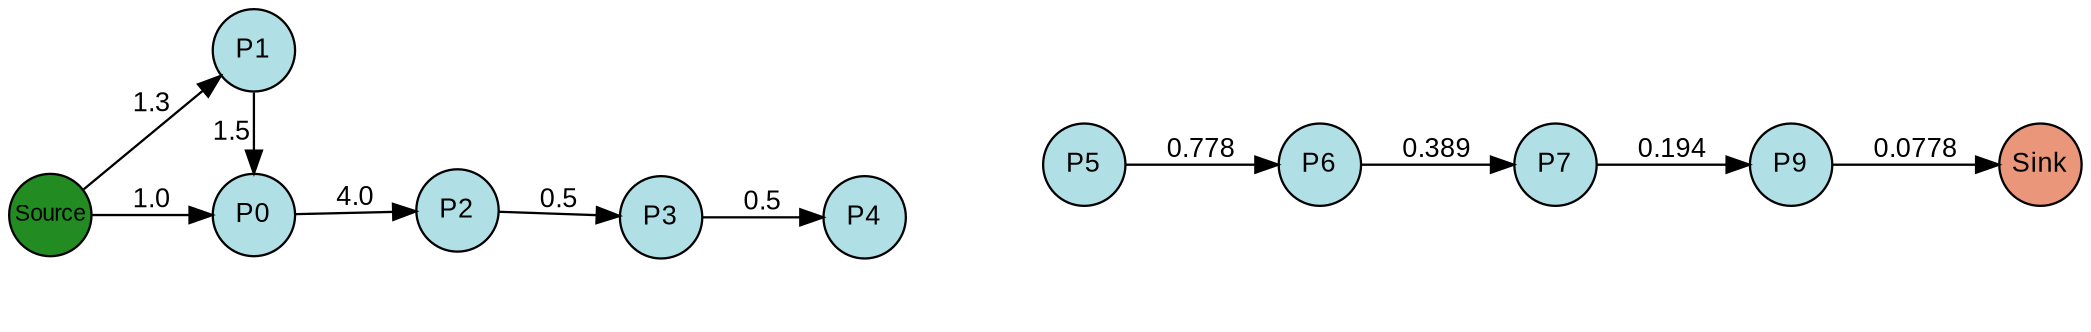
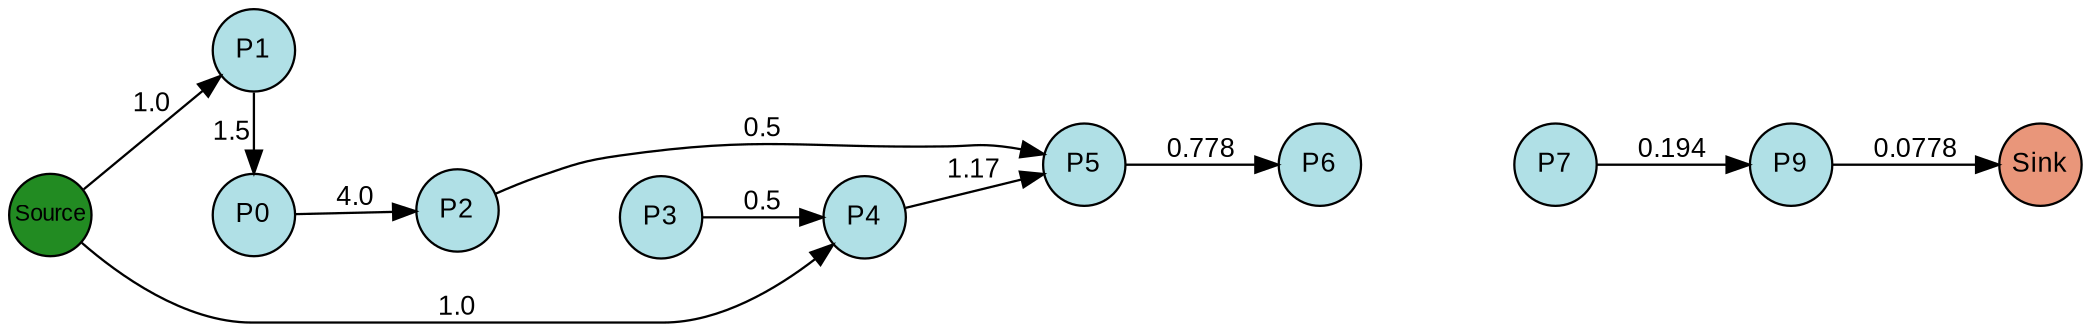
edge "Source" -> "P1": label "1.3" -> "1.0"
edge "P6" -> "P7": removed, label "0.389"
edge "P4" -> "P5": added, label "1.17"
edge "P2" -> "P3": now "P2" -> "P5"
edge "Source" -> "P0": now "Source" -> "P4"
